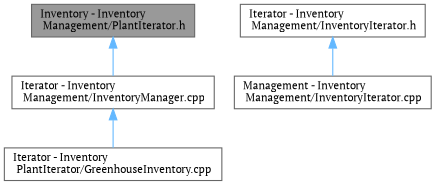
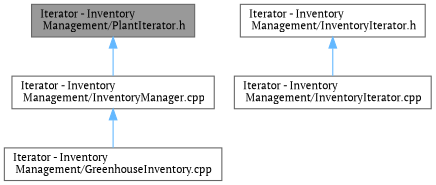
node "Inventory - Inventory Management/PlantIterator.h": label "Inventory - Inventory Management/PlantIterator.h" -> "Iterator - Inventory Management/PlantIterator.h"
node "Management - Inventory Management/InventoryIterator.cpp": label "Management - Inventory Management/InventoryIterator.cpp" -> "Iterator - Inventory Management/InventoryIterator.cpp"
node "Iterator - Inventory PlantIterator/GreenhouseInventory.cpp": label "Iterator - Inventory PlantIterator/GreenhouseInventory.cpp" -> "Iterator - Inventory Management/GreenhouseInventory.cpp"
